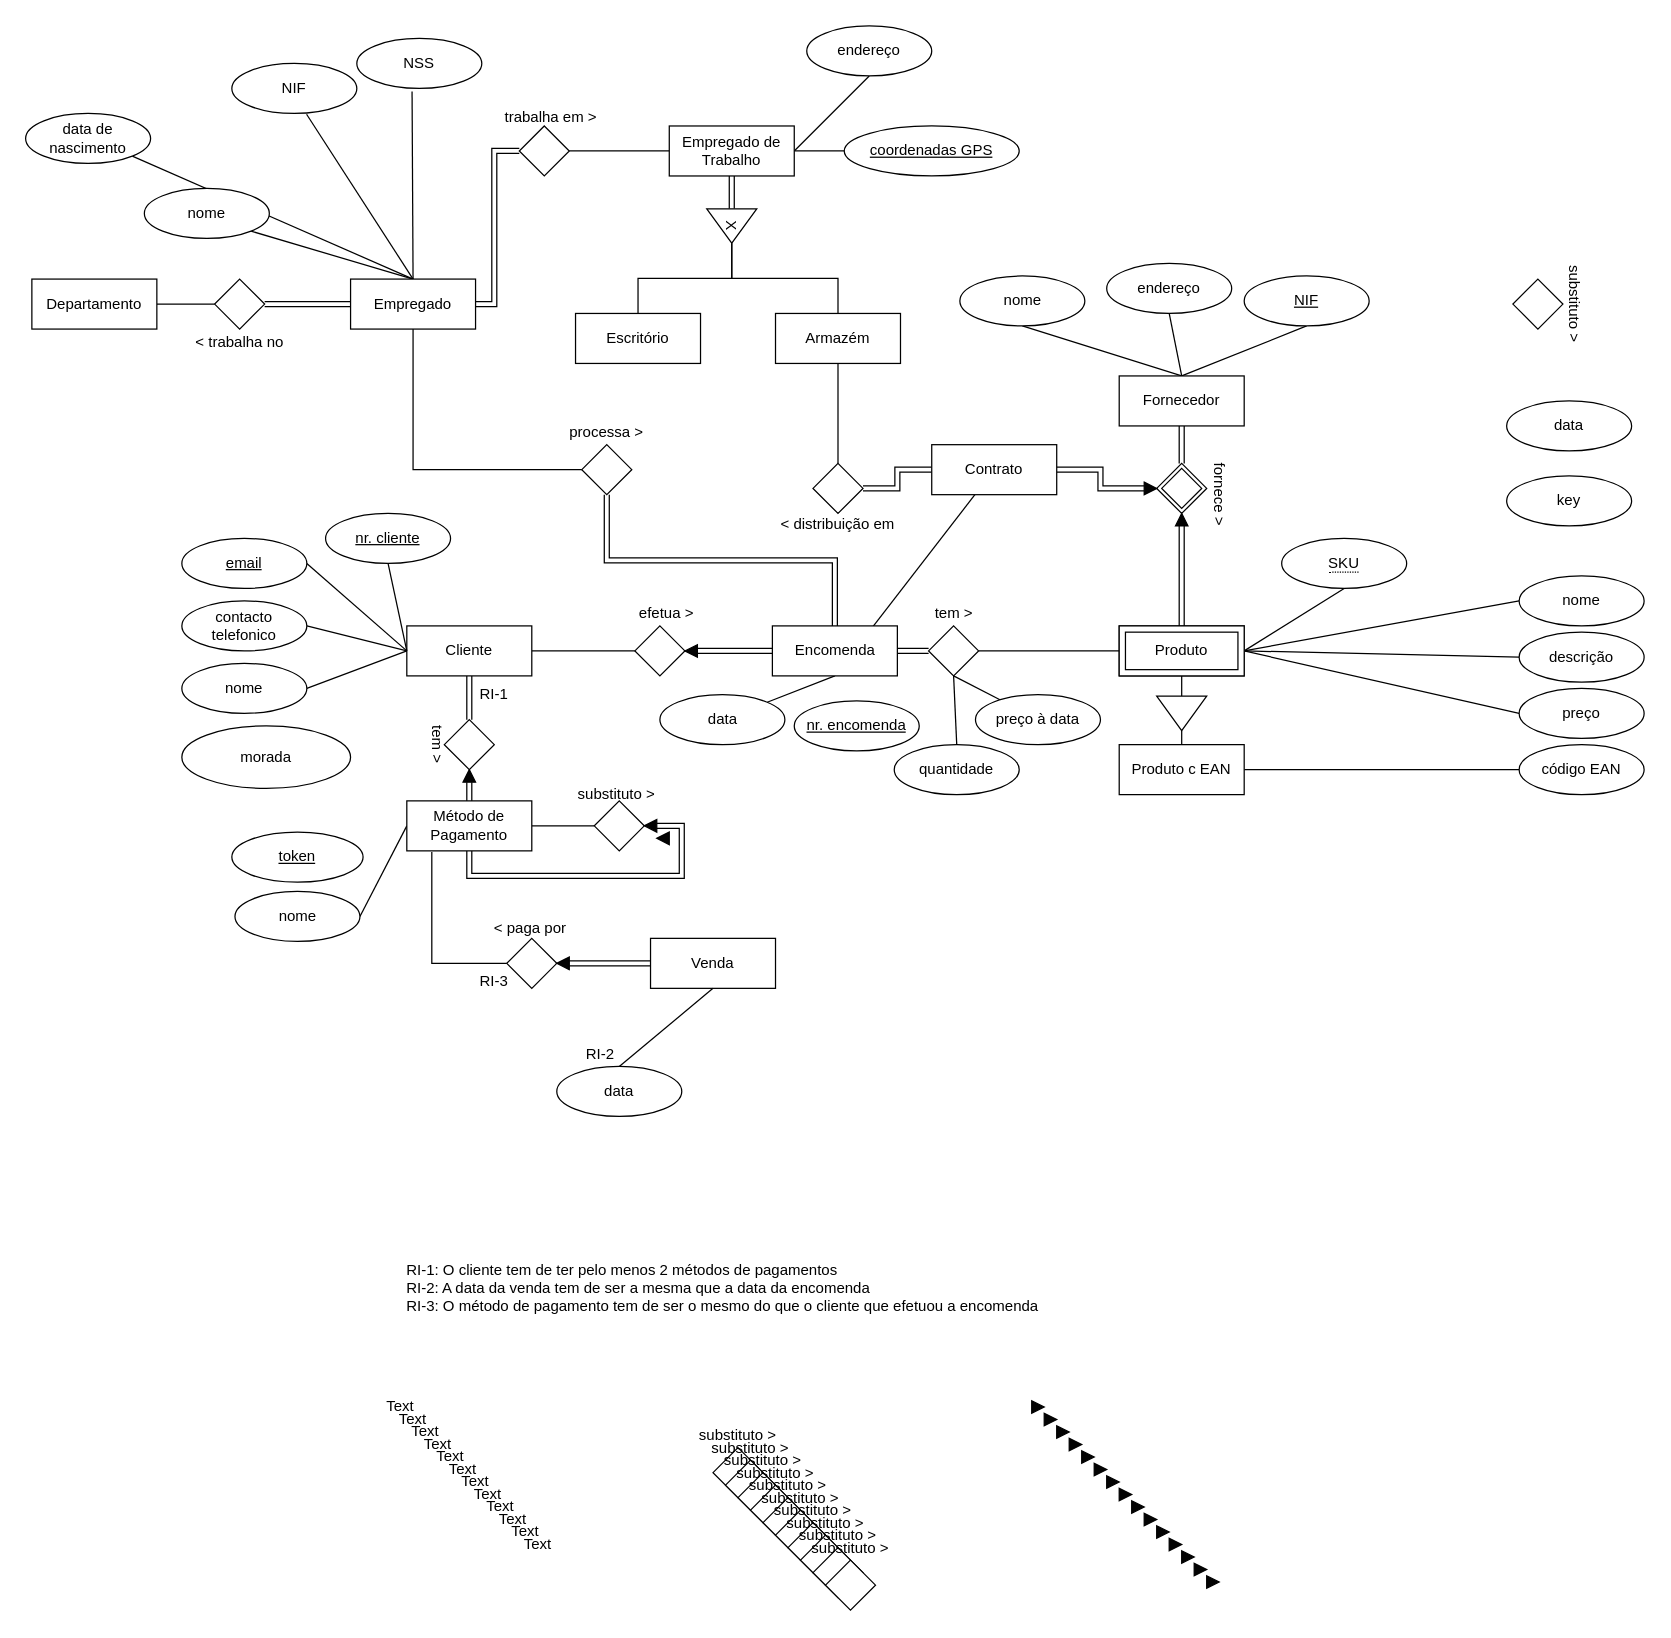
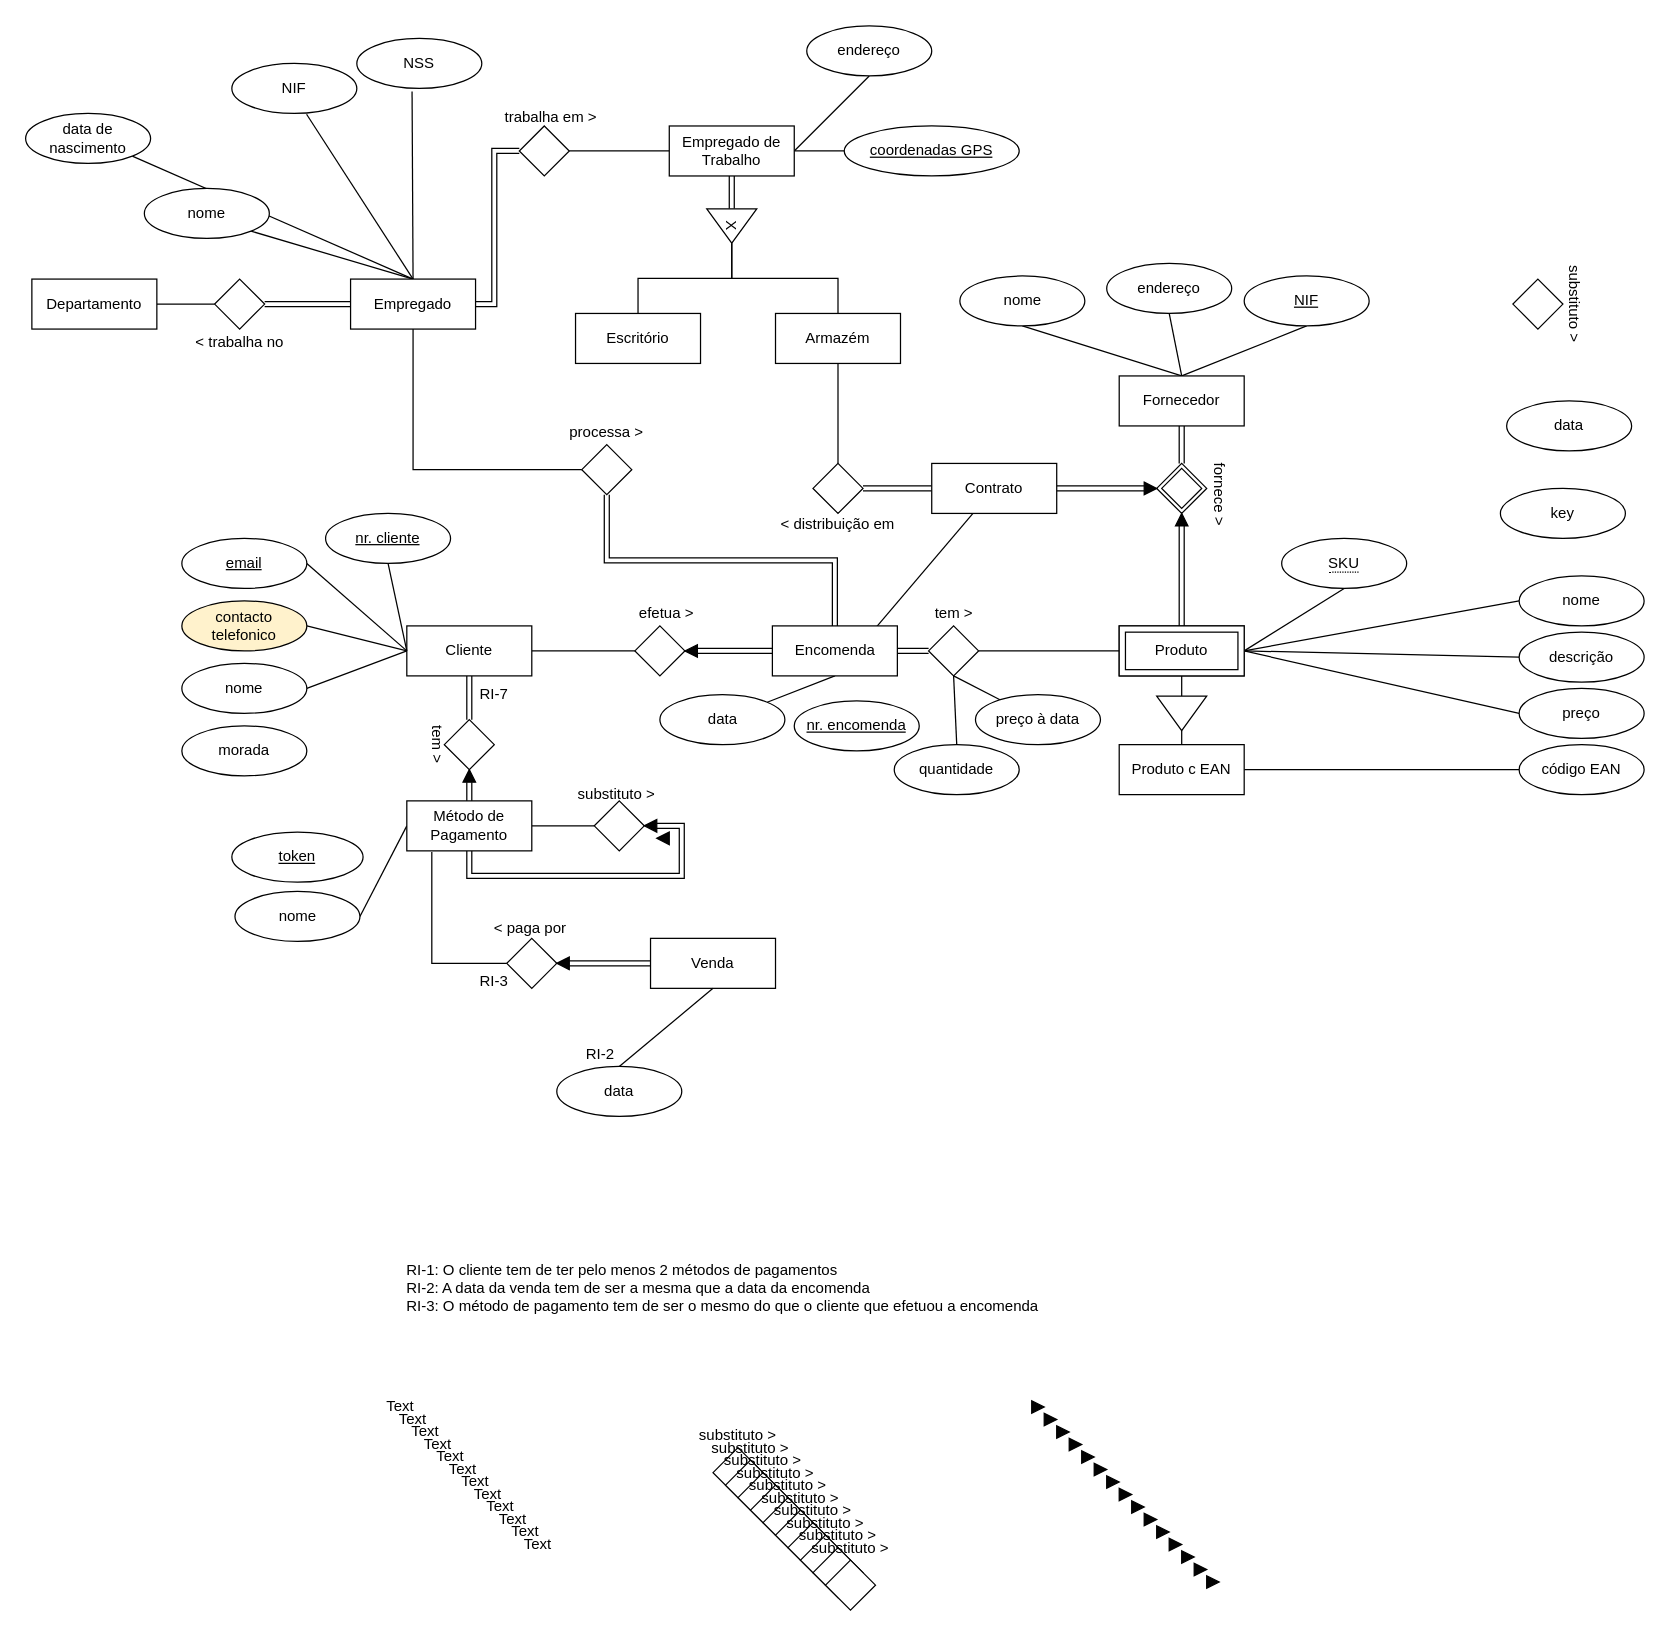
node "Contrato": moved (994, 469) -> (994, 488)
node "key": moved (1569, 501) -> (1563, 513)
node "contacto telefonico": fillcolor #ffffff -> #fff2cc
node "RI-1": label "RI-1" -> "RI-7"
node "morada": size 169x63 -> 125x50
